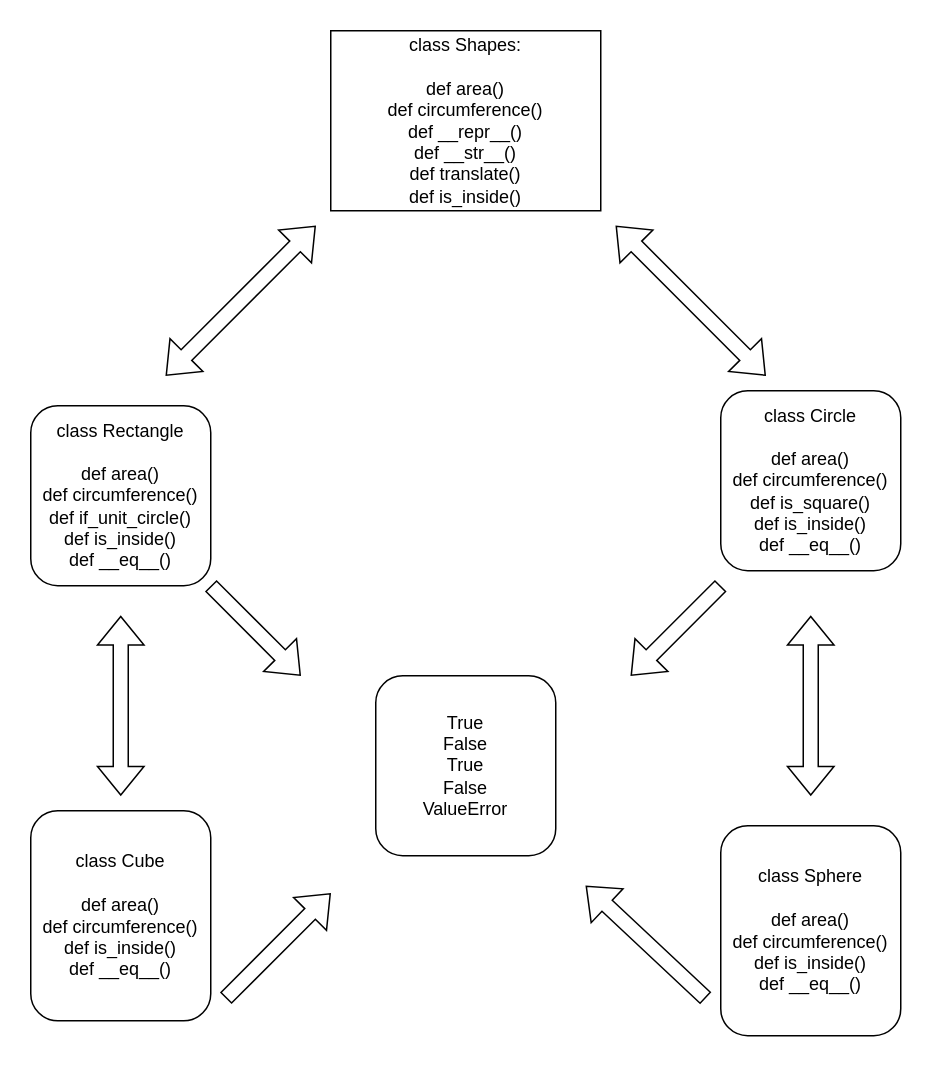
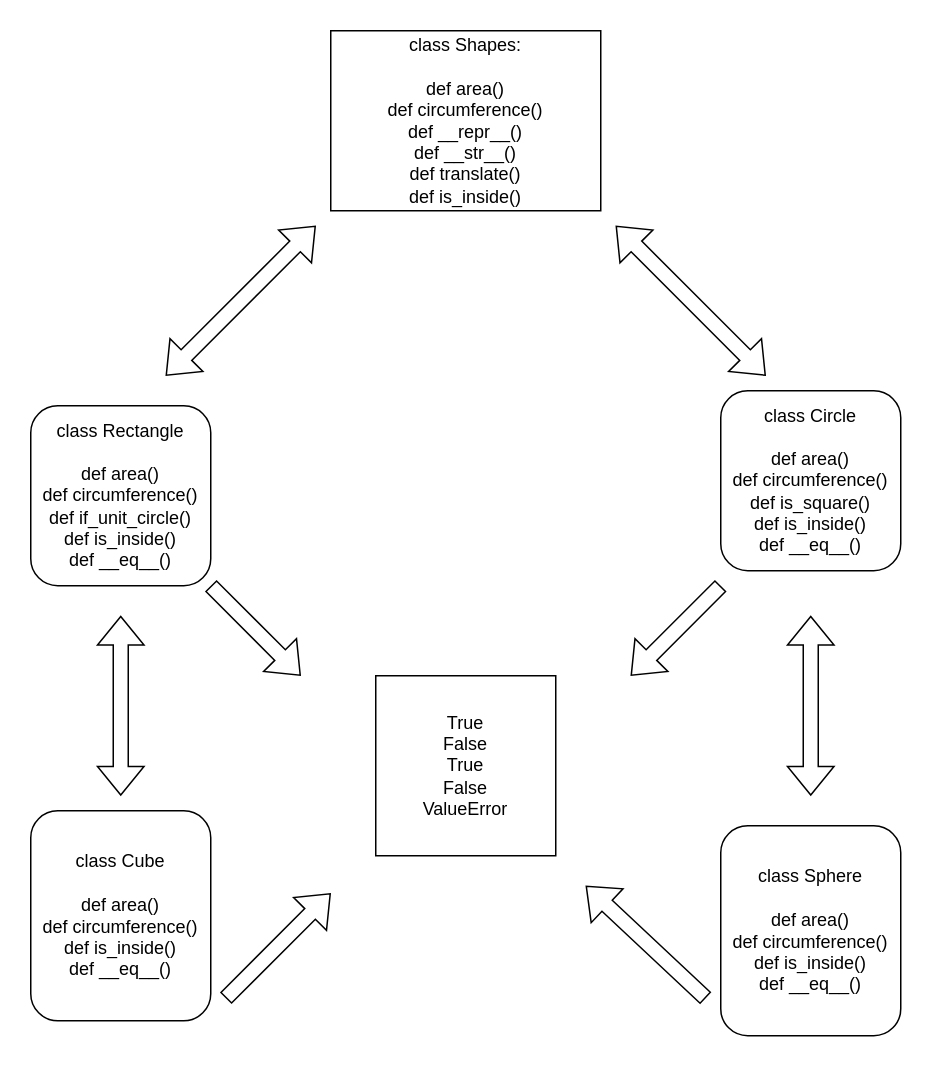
node "True False True False ValueError": shape rounded rectangle -> rectangle
